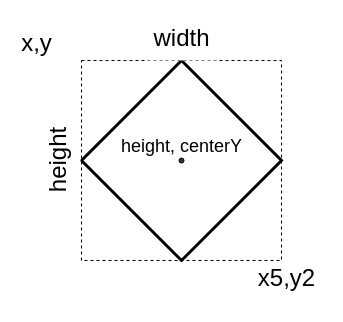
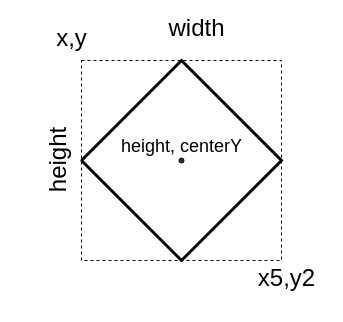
node "width": moved (182, 41) -> (197, 31)
node "x,y": moved (37, 46) -> (72, 41)
